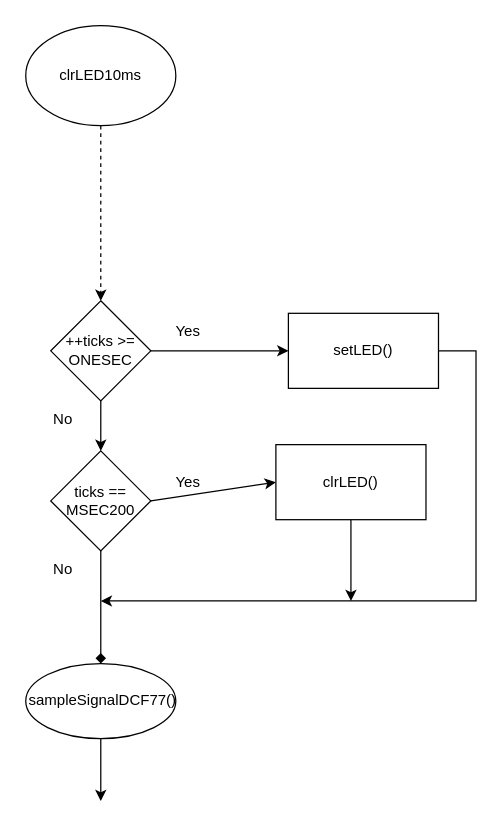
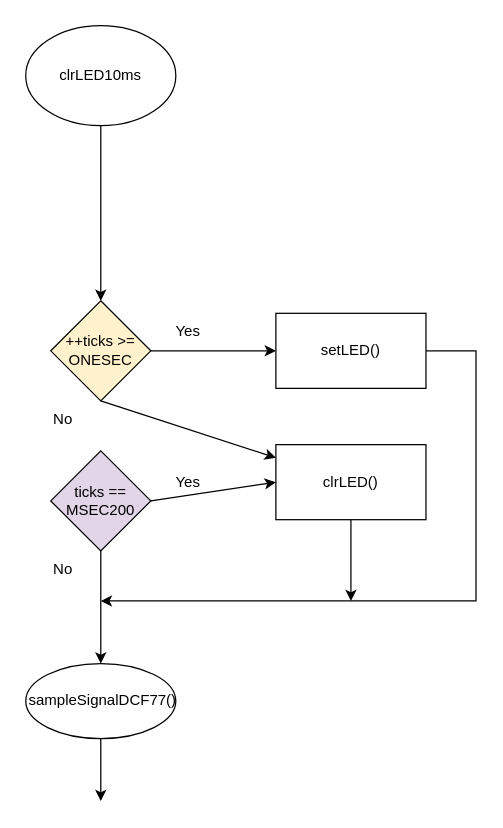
edge "clrLED10ms" -> "++ticks >= ONESEC": style dashed -> solid
node "++ticks >= ONESEC": fillcolor #ffffff -> #fff2cc
node "setLED()": moved (363, 351) -> (351, 351)
edge "++ticks >= ONESEC" -> "ticks == MSEC200": now "++ticks >= ONESEC" -> "clrLED()"
node "ticks == MSEC200": fillcolor #ffffff -> #e1d5e7
edge "ticks == MSEC200" -> "sampleSignalDCF77()": arrowhead diamond -> classic
